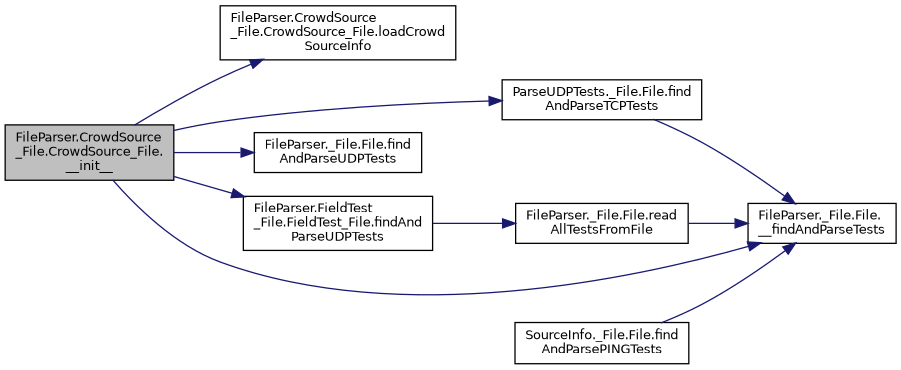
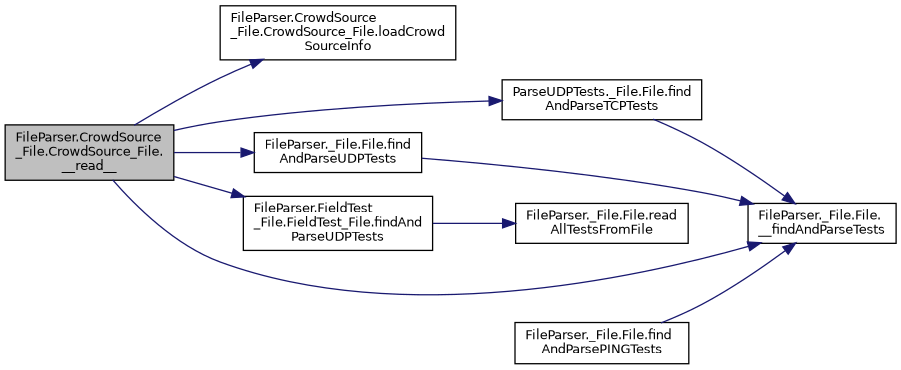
node "FileParser.CrowdSource _File.CrowdSource_File. __init__": label "FileParser.CrowdSource _File.CrowdSource_File. __init__" -> "FileParser.CrowdSource _File.CrowdSource_File. __read__"
edge "FileParser._File.File.read AllTestsFromFile" -> "FileParser._File.File. __findAndParseTests": now "FileParser._File.File.find AndParseUDPTests" -> "FileParser._File.File. __findAndParseTests"
node "SourceInfo._File.File.find AndParsePINGTests": label "SourceInfo._File.File.find AndParsePINGTests" -> "FileParser._File.File.find AndParsePINGTests"
